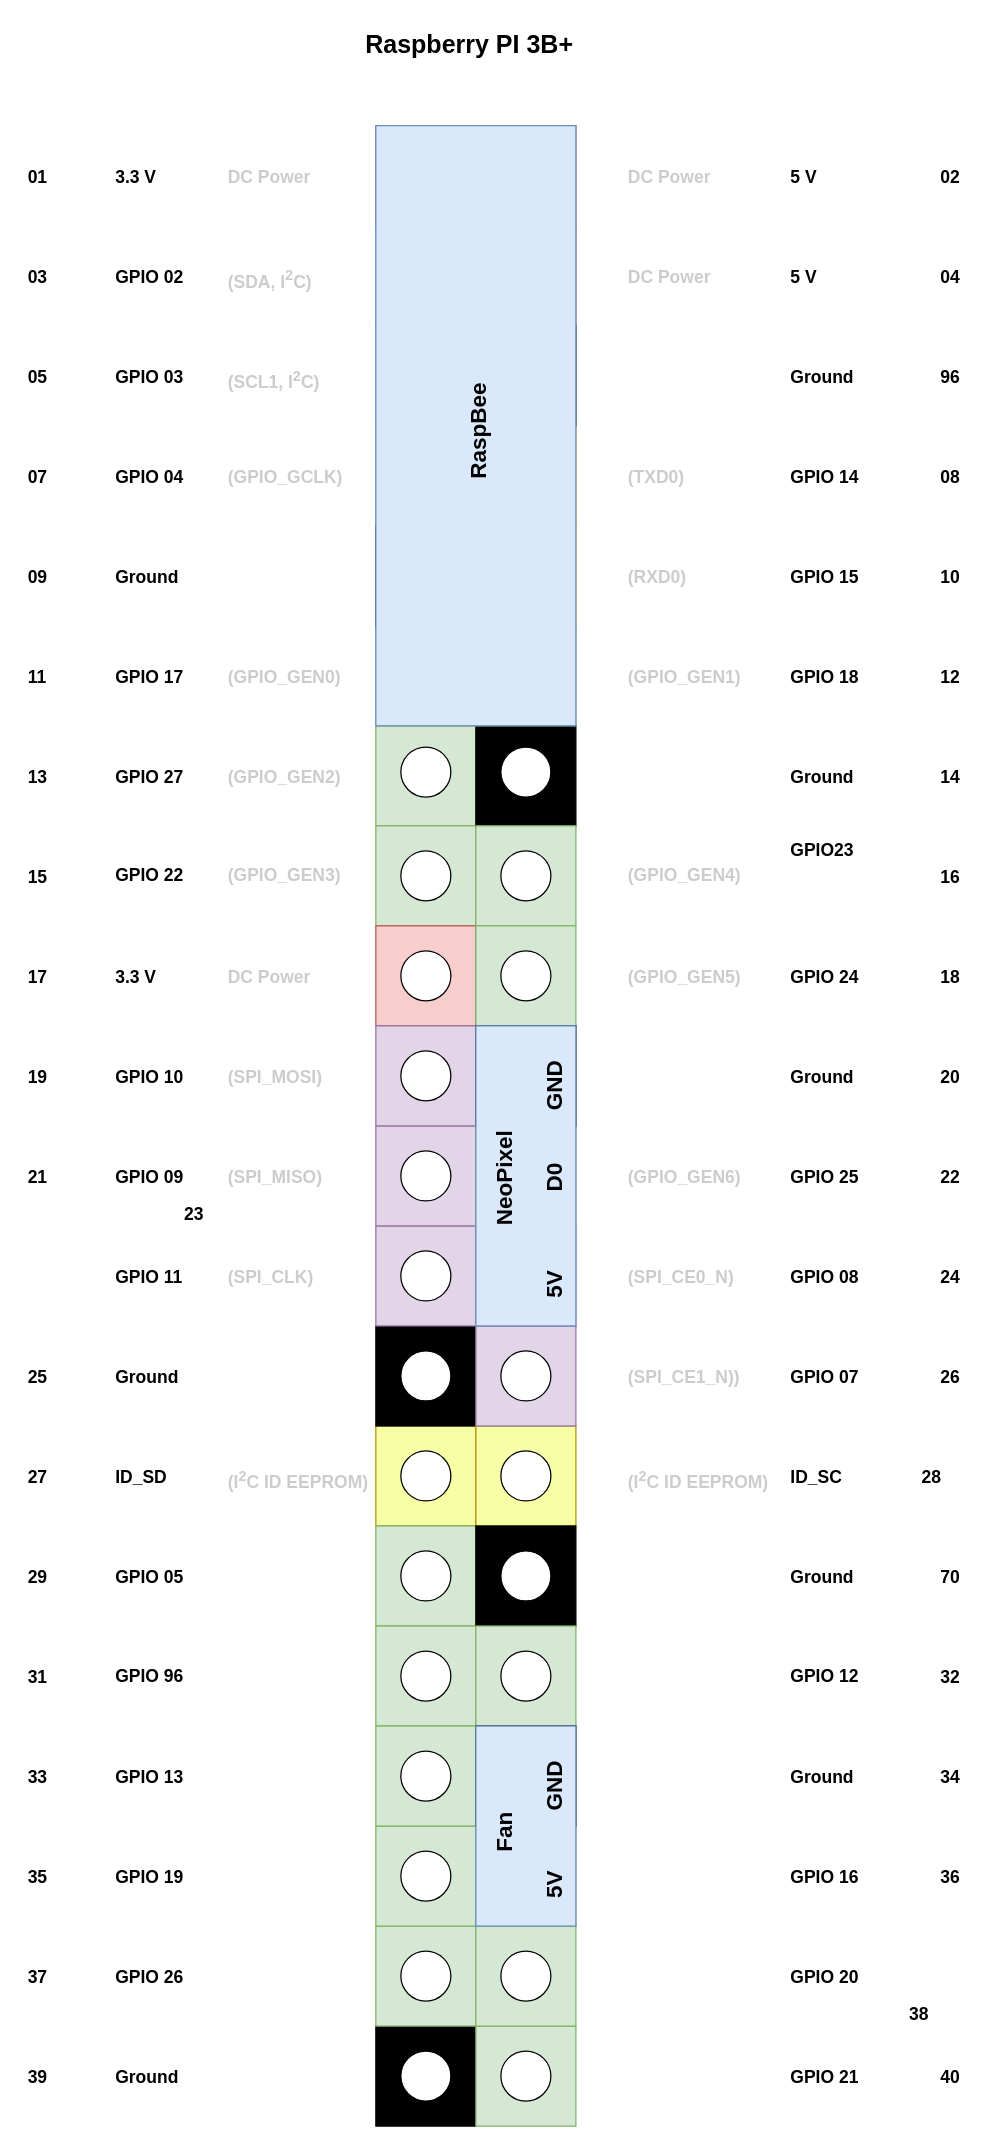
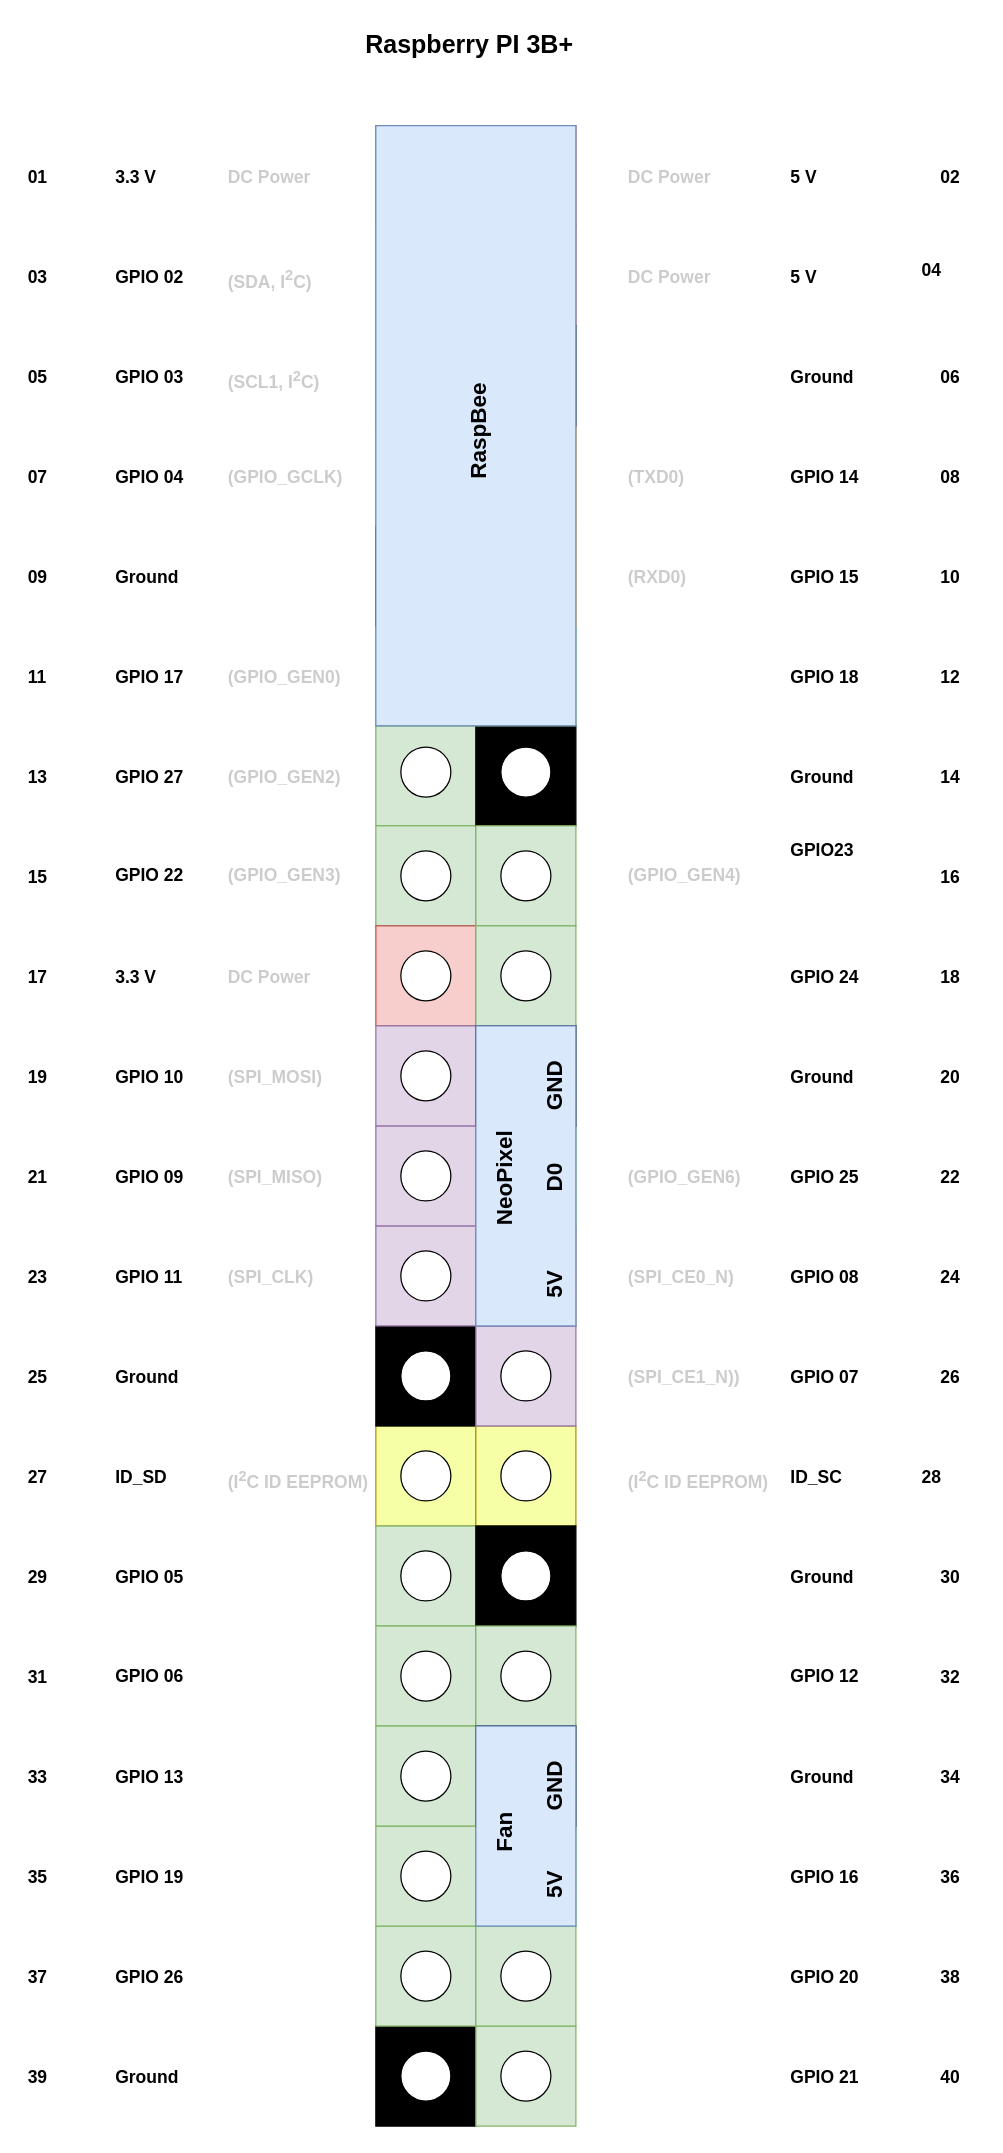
node "04": moved (957, 276) -> (938, 269)
node "96": label "96" -> "06"
node "(GPIO_GEN1)": removed
node "(GPIO_GEN5)": removed
node "23": moved (201, 1213) -> (44, 1276)
node "70": label "70" -> "30"
node "GPIO 96": label "GPIO 96" -> "GPIO 06"
node "38": moved (926, 2013) -> (957, 1976)
